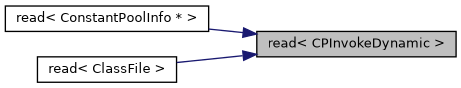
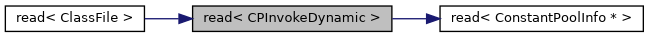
edge "read< ConstantPoolInfo * >" -> "read< CPInvokeDynamic >": reversed
